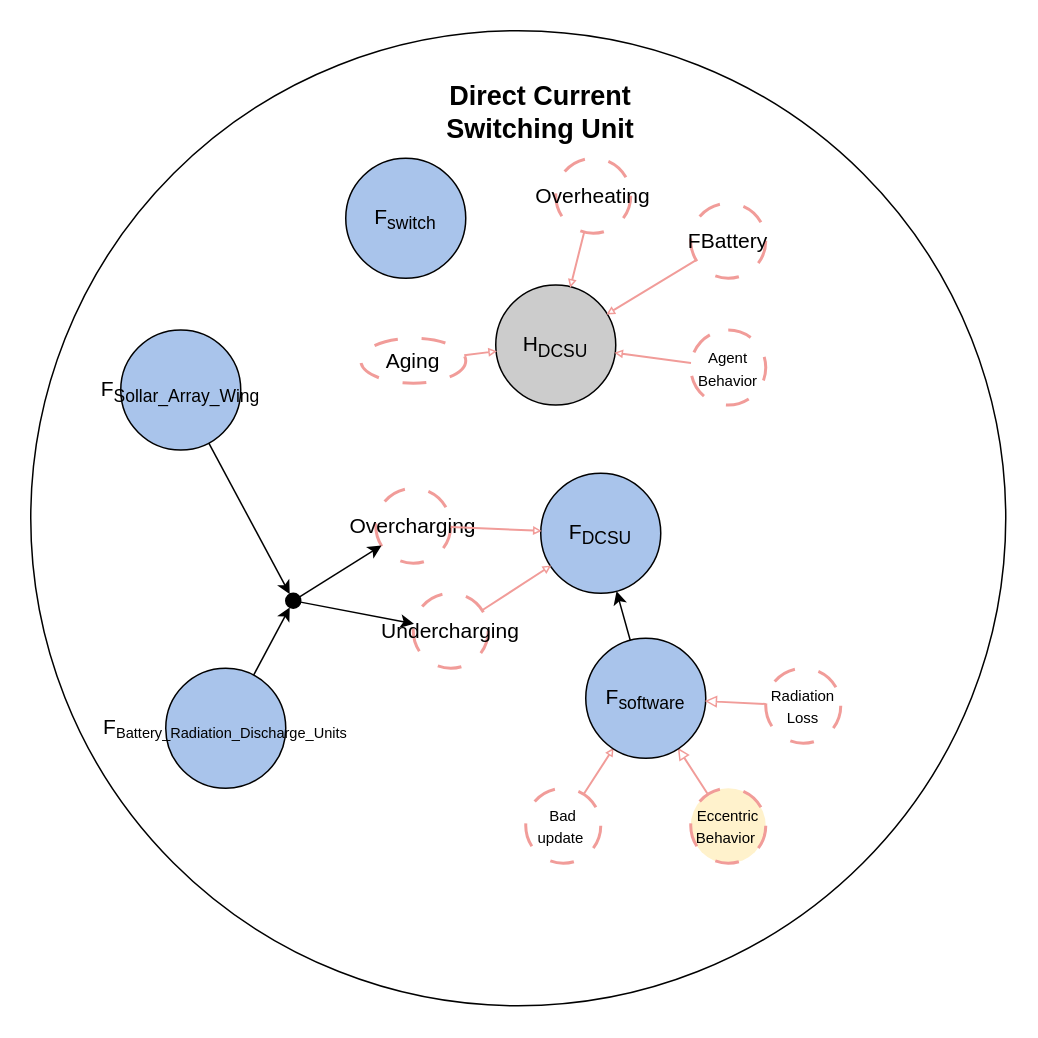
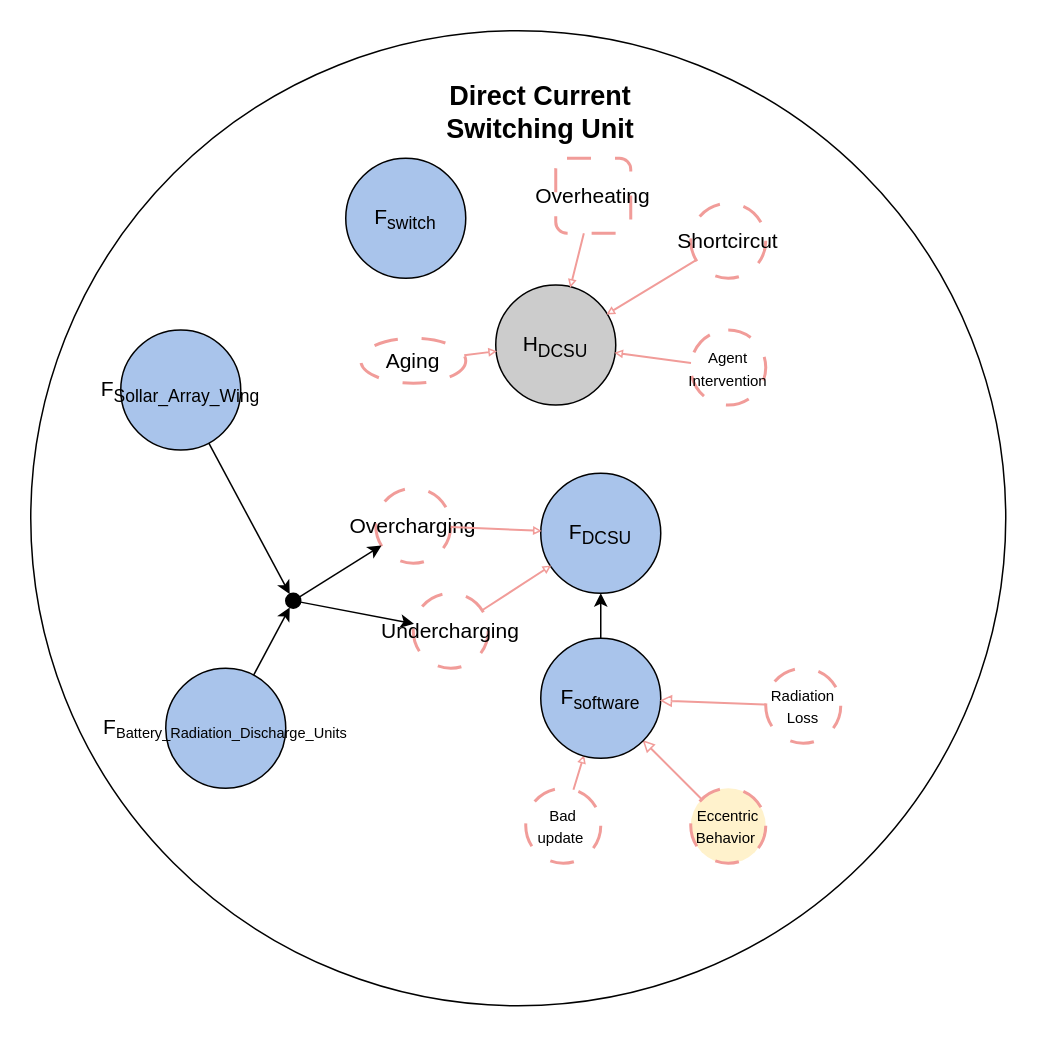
node "Overheating": shape ellipse -> rounded rectangle
node "FBattery": label "FBattery" -> "Shortcircut"
node "Agent Behavior": label "Agent Behavior" -> "Agent Intervention"
node "Fsoftware": moved (646, 698) -> (601, 698)
